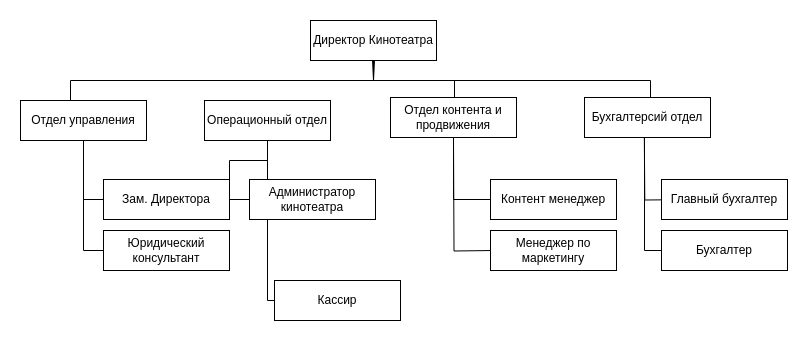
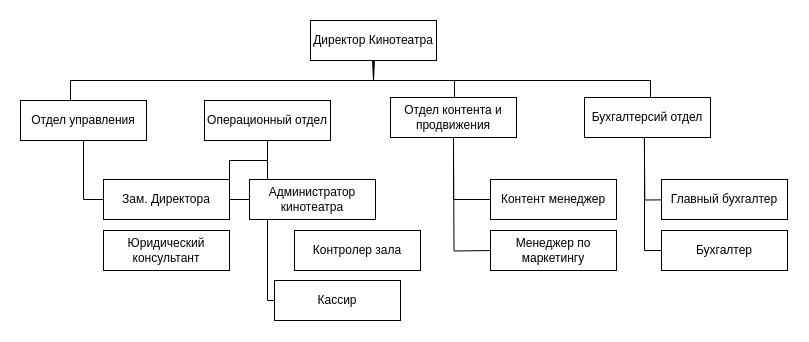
edge "Отдел управления" -- "Юридический консультант": removed
node "Контролер зала": added
